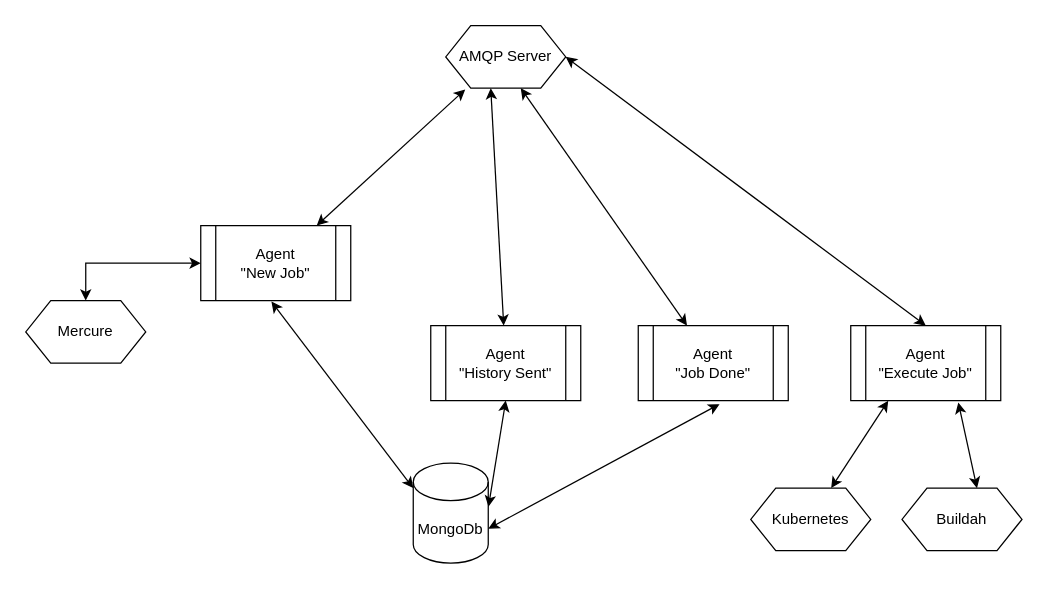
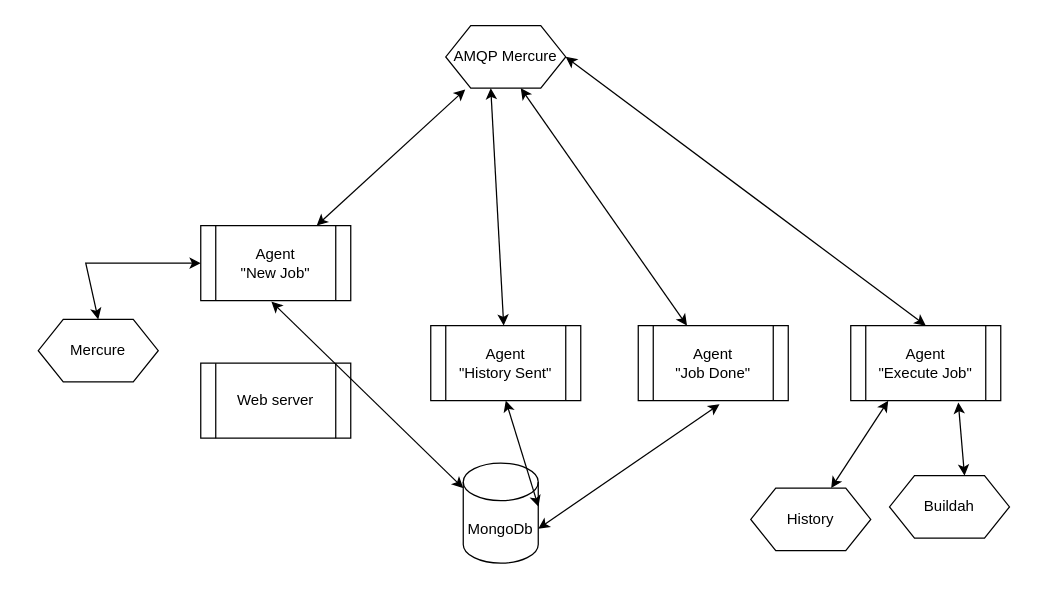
node "AMQP Server": label "AMQP Server" -> "AMQP Mercure"
node "Mercure": moved (86, 332) -> (98, 351)
node "Web server": added
node "MongoDb": moved (451, 513) -> (501, 513)
node "Kubernetes": label "Kubernetes" -> "History"
node "Buildah": moved (962, 519) -> (949, 507)
